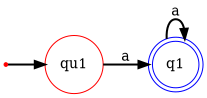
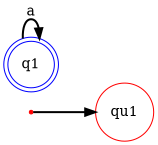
edge "qu1" -> "q1": removed, label "a"
